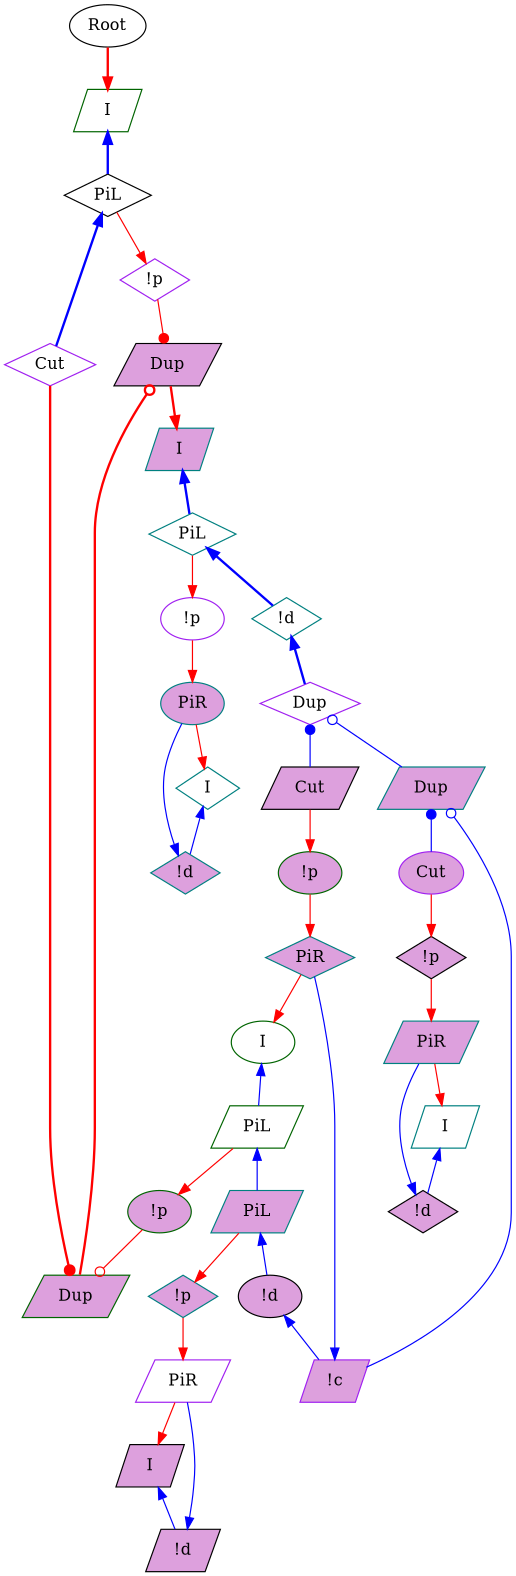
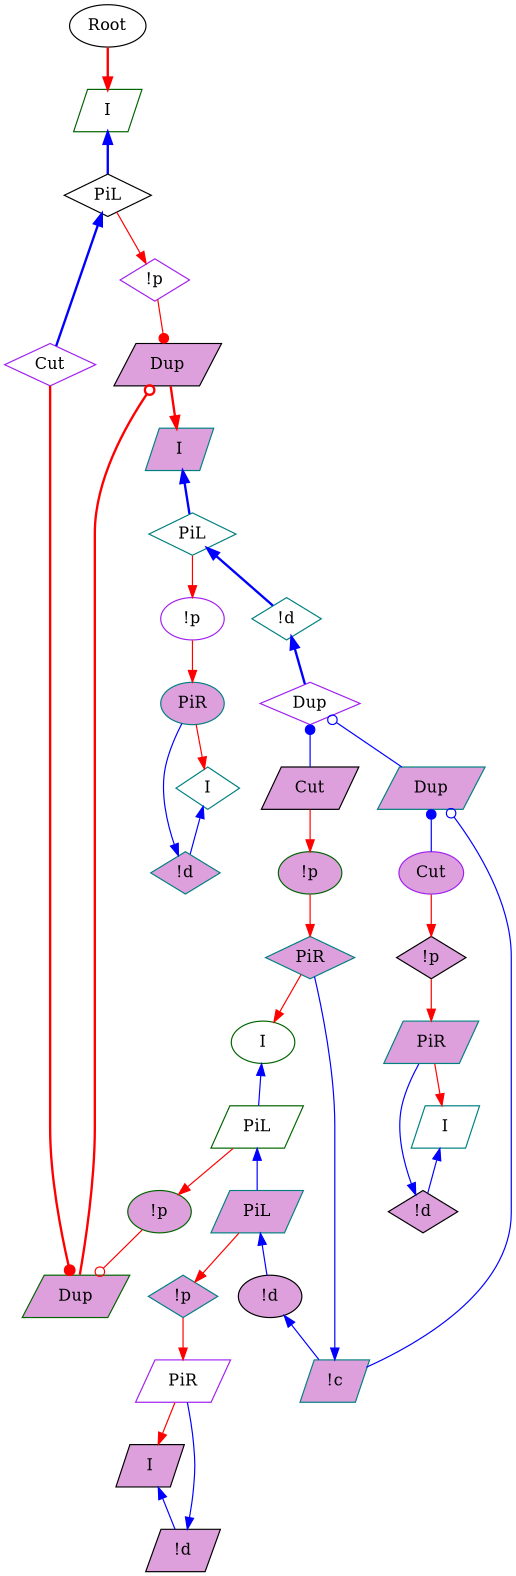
node "!c": color purple -> teal
